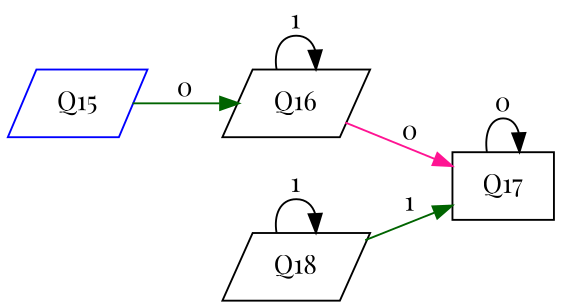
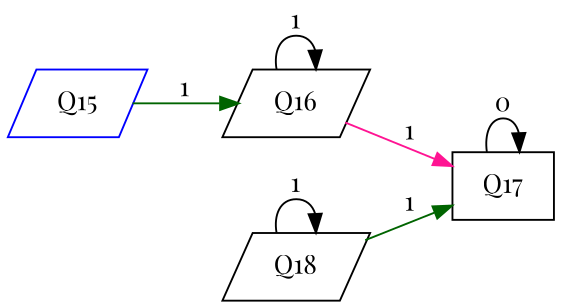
edge "Q15" -> "Q16": label "0" -> "1"
edge "Q16" -> "Q17": label "0" -> "1"
